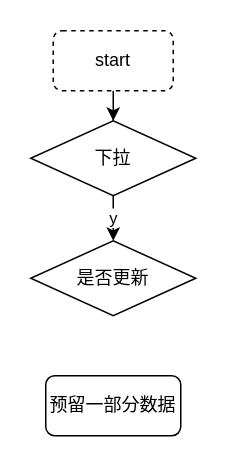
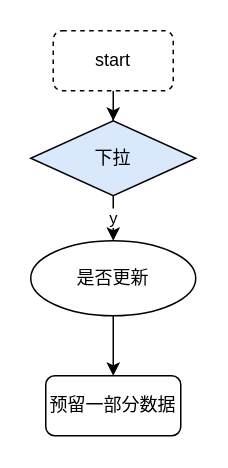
node "下拉": fillcolor #ffffff -> #dae8fc
node "是否更新": shape diamond -> ellipse
edge "是否更新" -> "预留一部分数据": added
